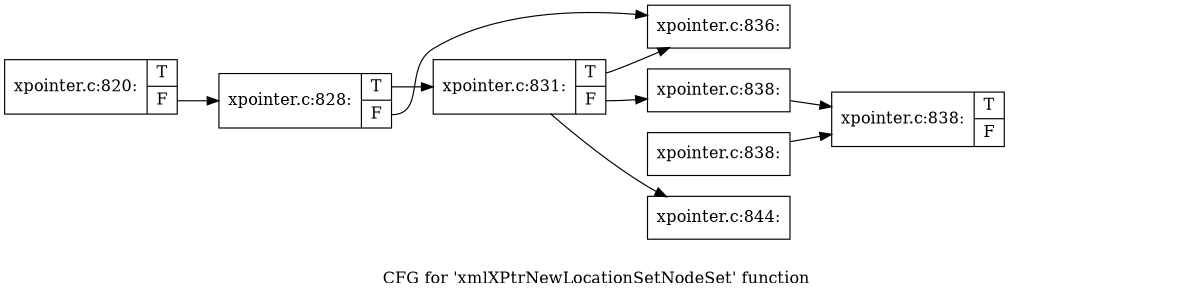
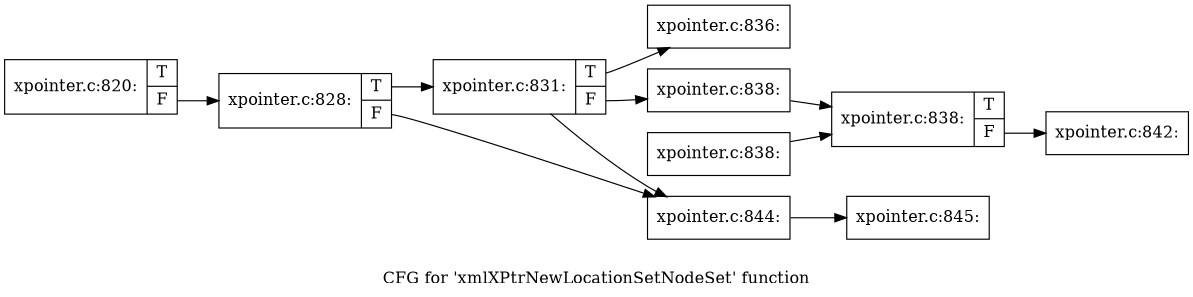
edge "xpointer.c:828:" -> "xpointer.c:836:": now "xpointer.c:828:" -> "xpointer.c:844:"
node "xpointer.c:842:": added
node "xpointer.c:845:": added
